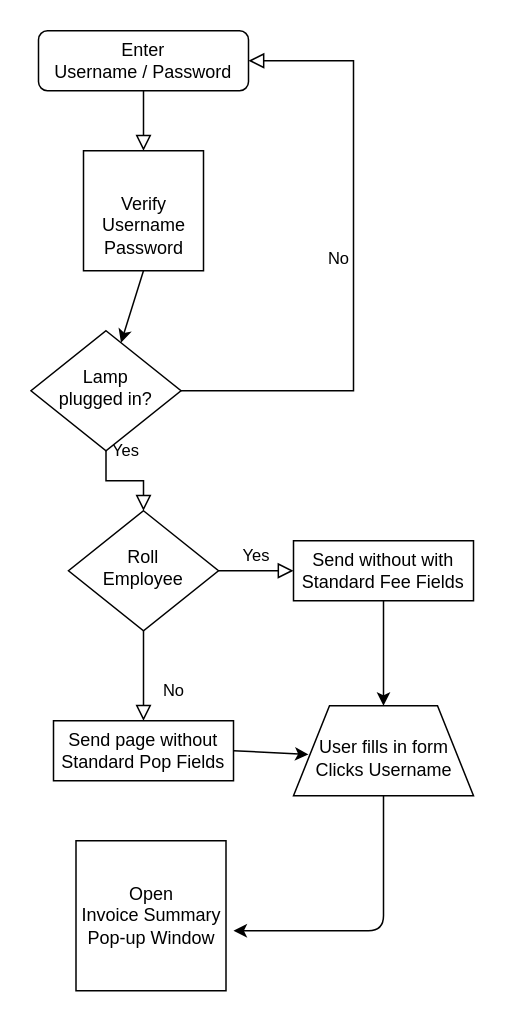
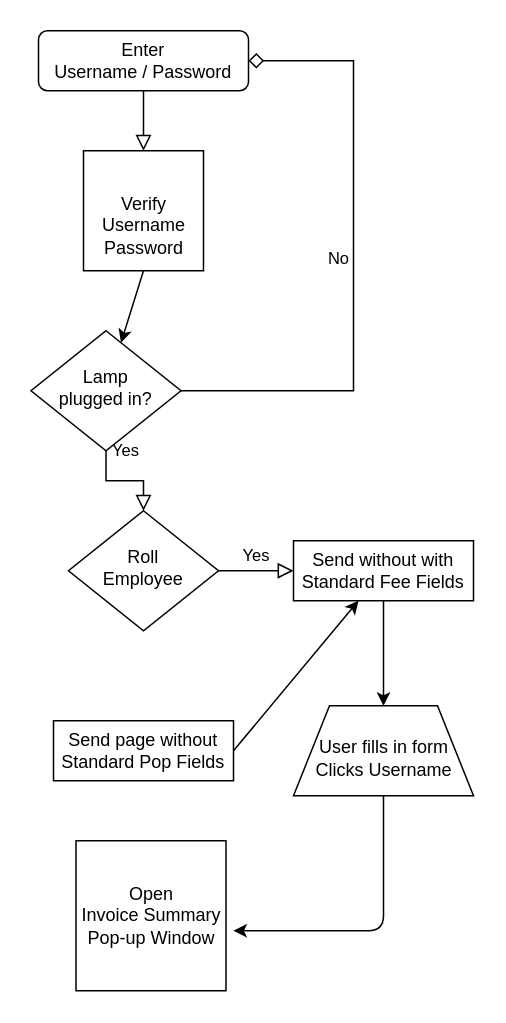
edge "Lamp plugged in?" -> "Enter Username / Password": arrowhead block -> diamond
edge "Roll Employee" -> "Send page without Standard Pop Fields": removed, label "No"
edge "Send page without Standard Pop Fields" -> "User fills in form Clicks Username": now "Send page without Standard Pop Fields" -> "Send without with Standard Fee Fields"
